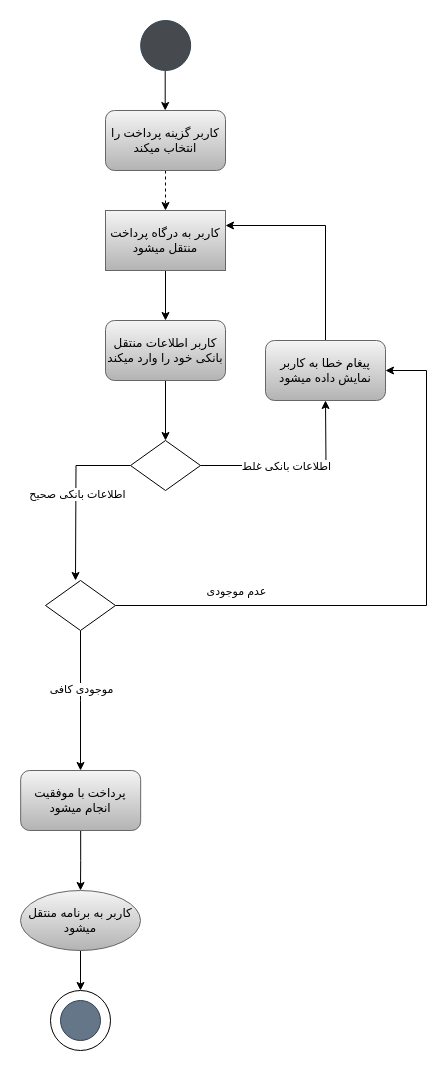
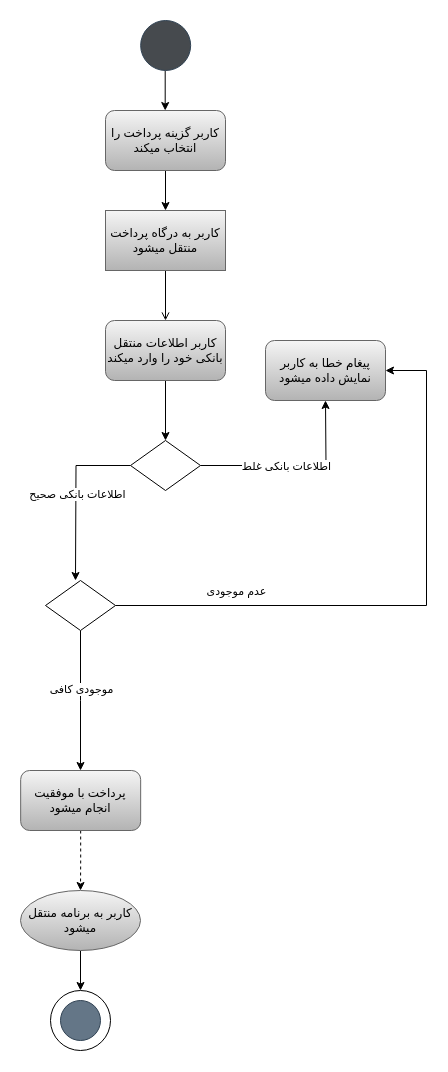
edge "کاربر گزینه پرداخت را انتخاب میکند" -> "کاربر به درگاه پرداخت منتقل میشود": style dashed -> solid
edge "پیغام خطا به کاربر نمایش داده میشود" -> "کاربر به درگاه پرداخت منتقل میشود": removed
edge "کاربر به درگاه پرداخت منتقل میشود" -> "کاربر اطلاعات منتقل بانکی خود را وارد میکند": arrowhead classic -> open
edge "پرداخت با موفقیت انجام میشود" -> "کاربر به برنامه منتقل میشود": style solid -> dashed
